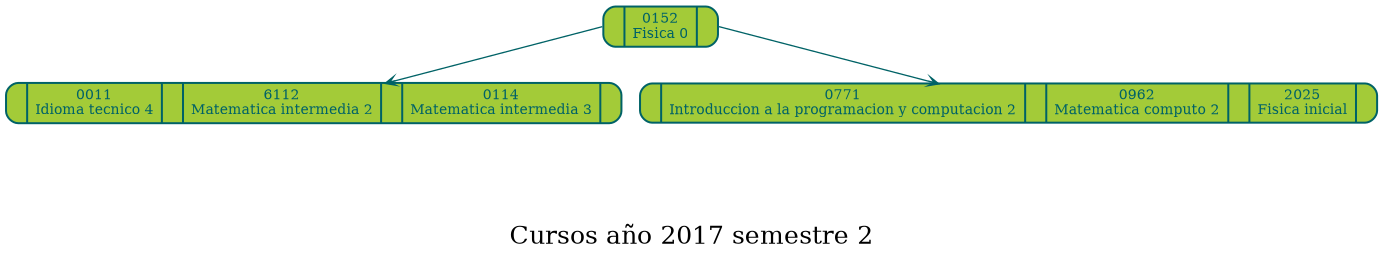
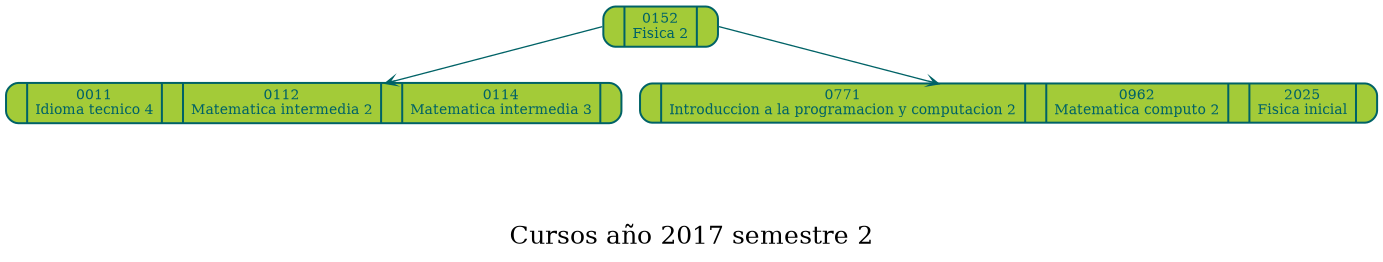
node "0152": text "Fisica 0" -> "Fisica 2"
node "0011": text "6112" -> "0112"
